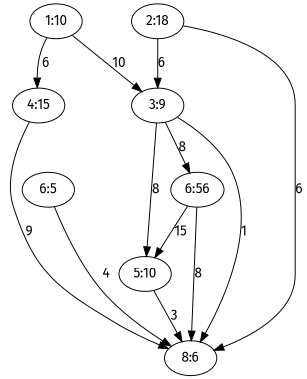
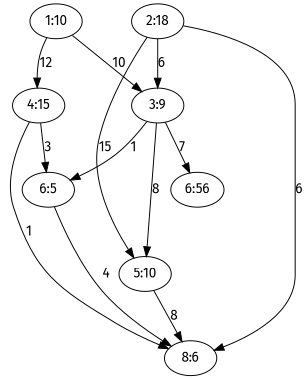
edge "1:10" -> "4:15": label "6" -> "12"
edge "4:15" -> "6:5": added, label "3"
edge "3:9" -> "6:56": label "8" -> "7"
edge "3:9" -> "8:6": now "3:9" -> "6:5"
edge "6:56" -> "5:10": now "2:18" -> "5:10"
edge "4:15" -> "8:6": label "9" -> "1"
edge "6:56" -> "8:6": removed, label "8"
edge "5:10" -> "8:6": label "3" -> "8"
